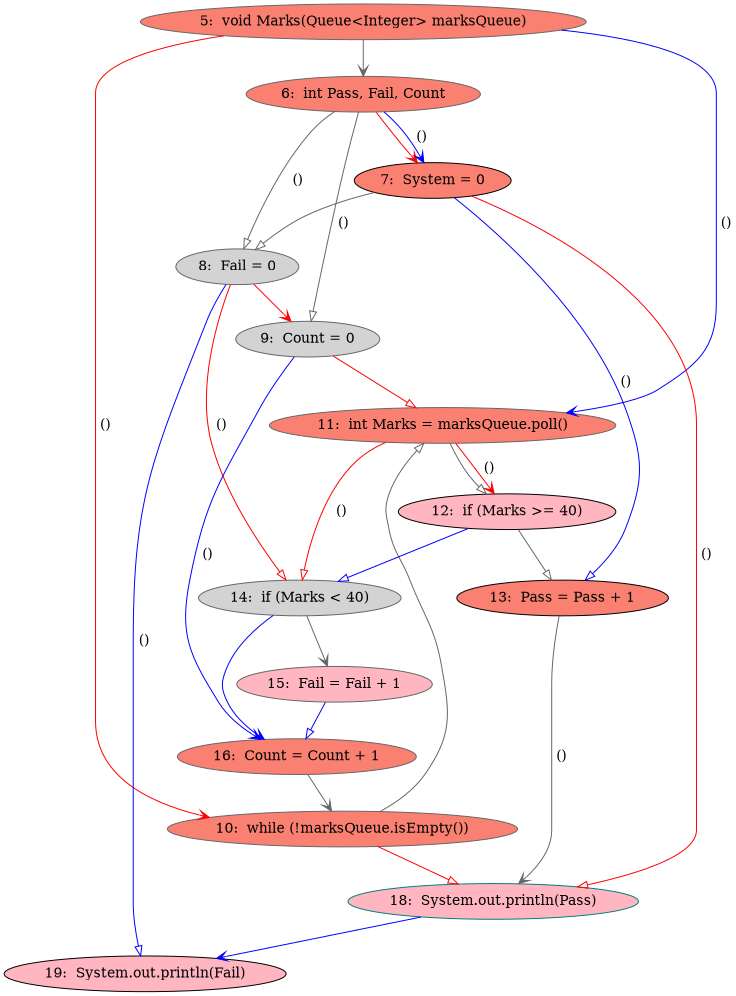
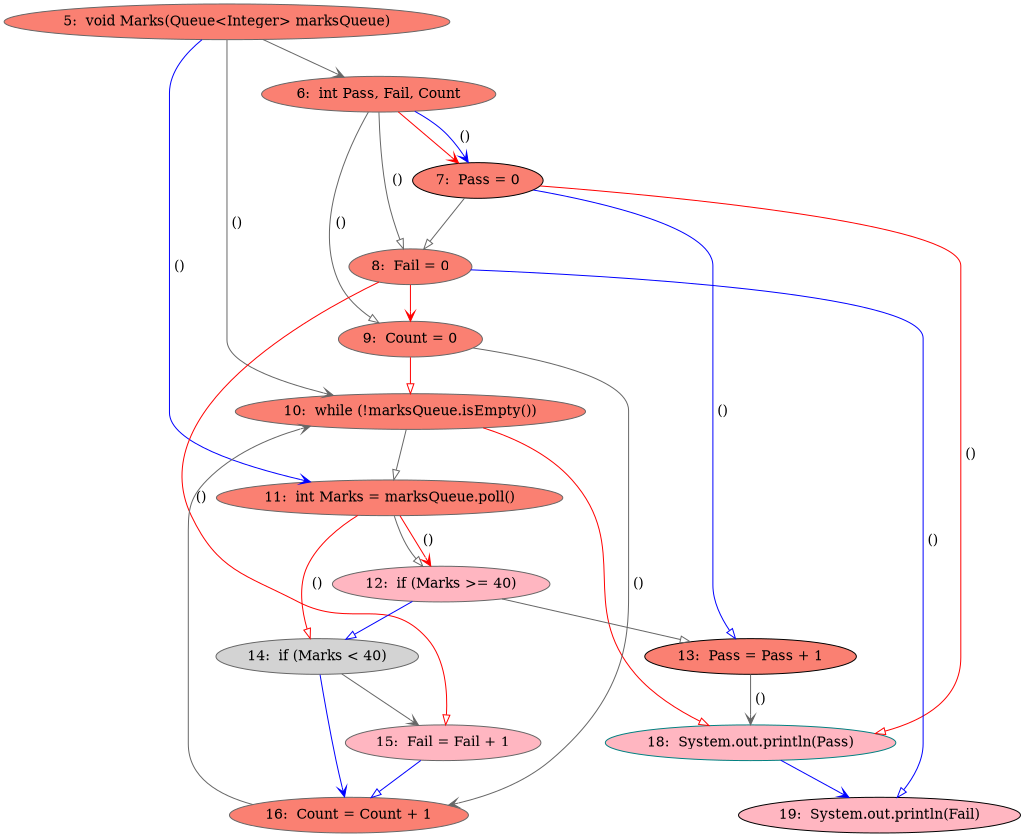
node "7:  System = 0": label "7:  System = 0" -> "7:  Pass = 0"
node "8:  Fail = 0": fillcolor lightgrey -> salmon
node "9:  Count = 0": fillcolor lightgrey -> salmon
edge "9:  Count = 0" -> "11:  int Marks = marksQueue.poll()": now "9:  Count = 0" -> "10:  while (!marksQueue.isEmpty())"
edge "5:  void Marks(Queue<Integer> marksQueue)" -> "10:  while (!marksQueue.isEmpty())": color red -> gray40
edge "8:  Fail = 0" -> "14:  if (Marks < 40)": now "8:  Fail = 0" -> "15:  Fail = Fail + 1"
node "12:  if (Marks >= 40)": color black -> gray40
edge "9:  Count = 0" -> "16:  Count = Count + 1": color blue -> gray40
